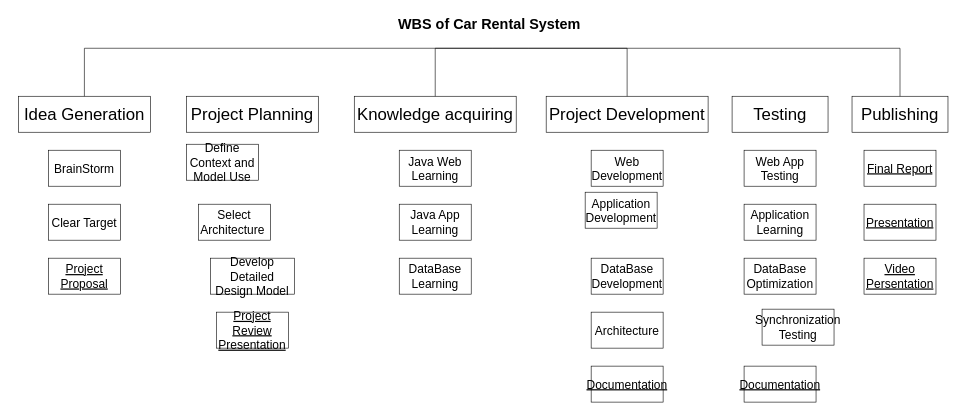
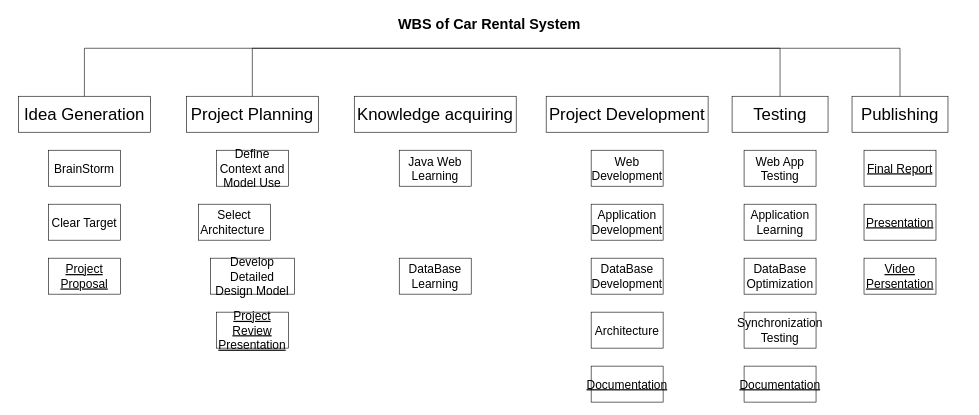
edge "Project Planning" -- "Testing": added
edge "Knowledge acquiring" -- "Project Development": removed
node "Define Context and Model Use": moved (222, 162) -> (252, 168)
node "Application Development": moved (621, 210) -> (627, 222)
node "Java App Learning": removed
node "Synchronization Testing": moved (798, 327) -> (780, 330)
